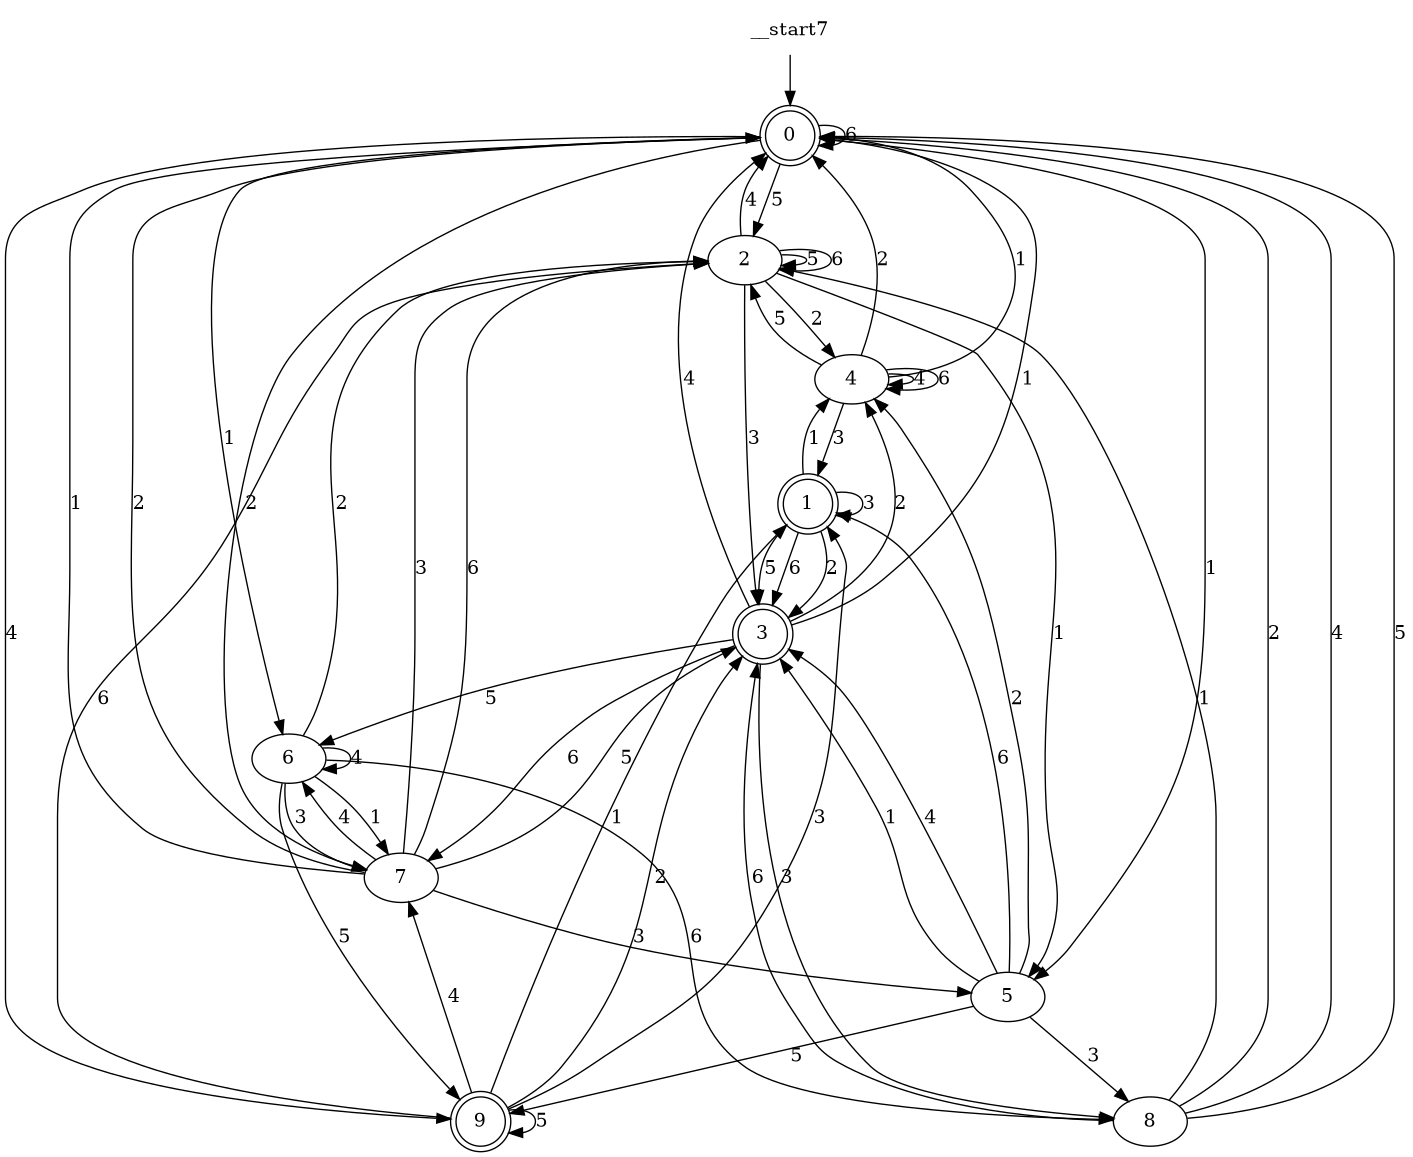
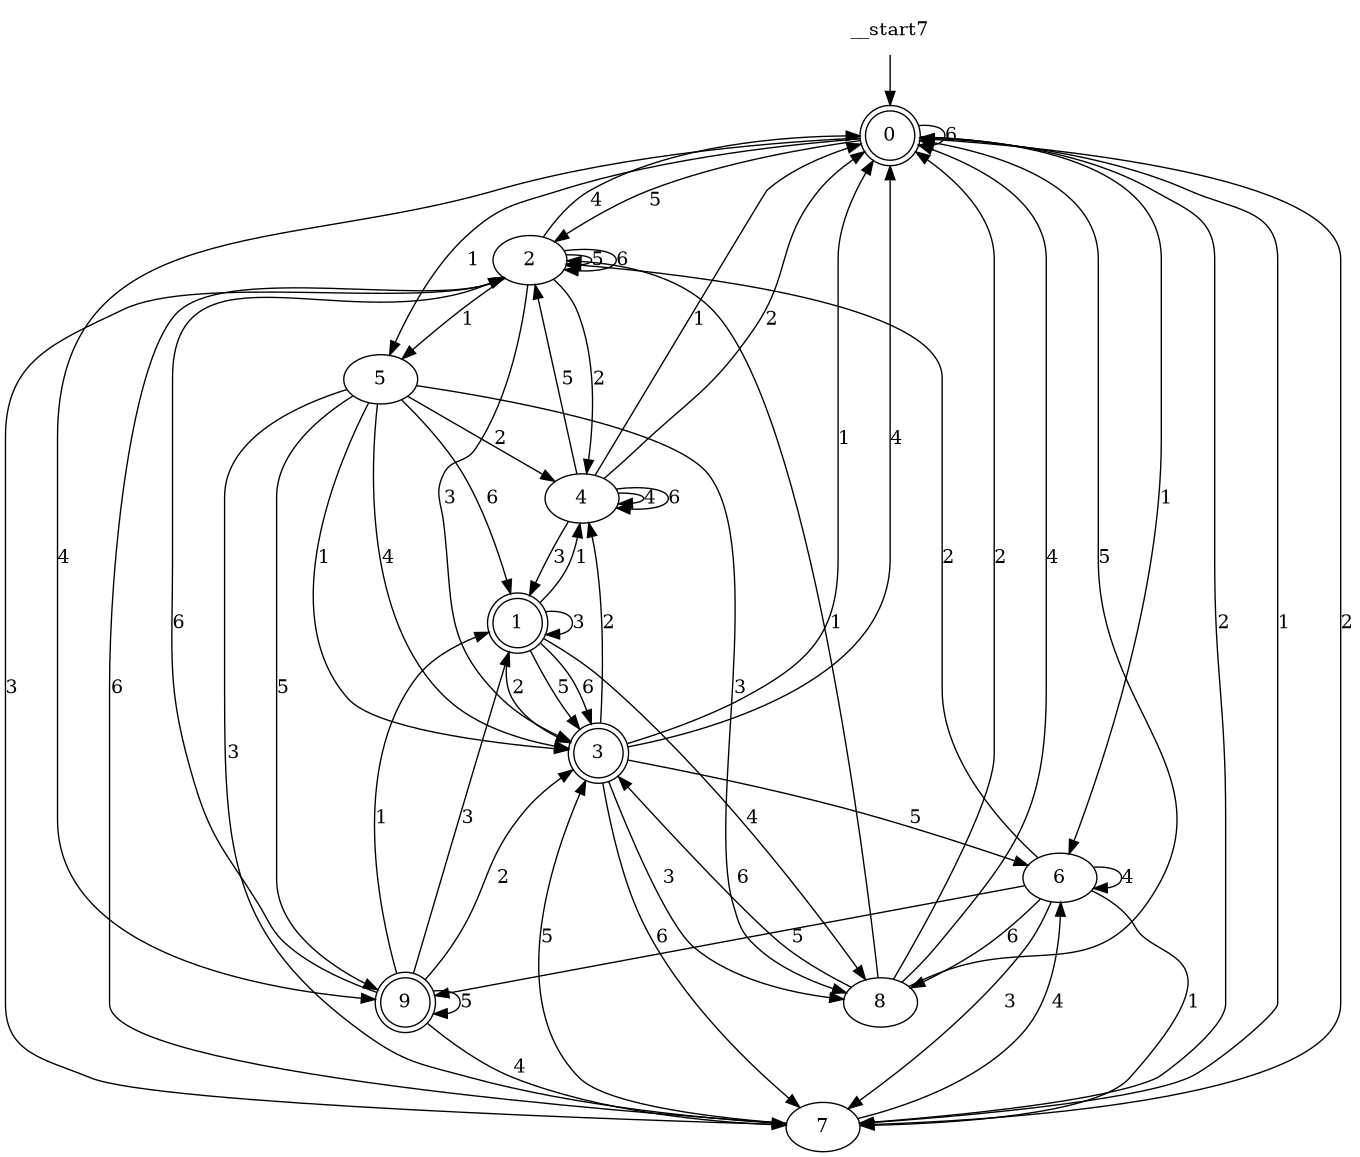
edge "1" -> "8": added, label "4"
edge "7" -> "5": reversed
